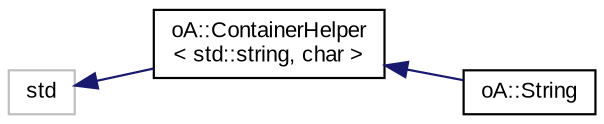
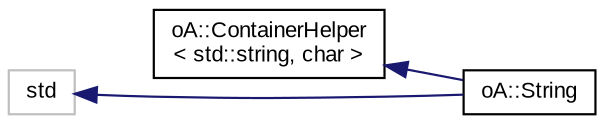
edge "oA::ContainerHelper < std::string, char >" -> "std": now "oA::String" -> "std"
